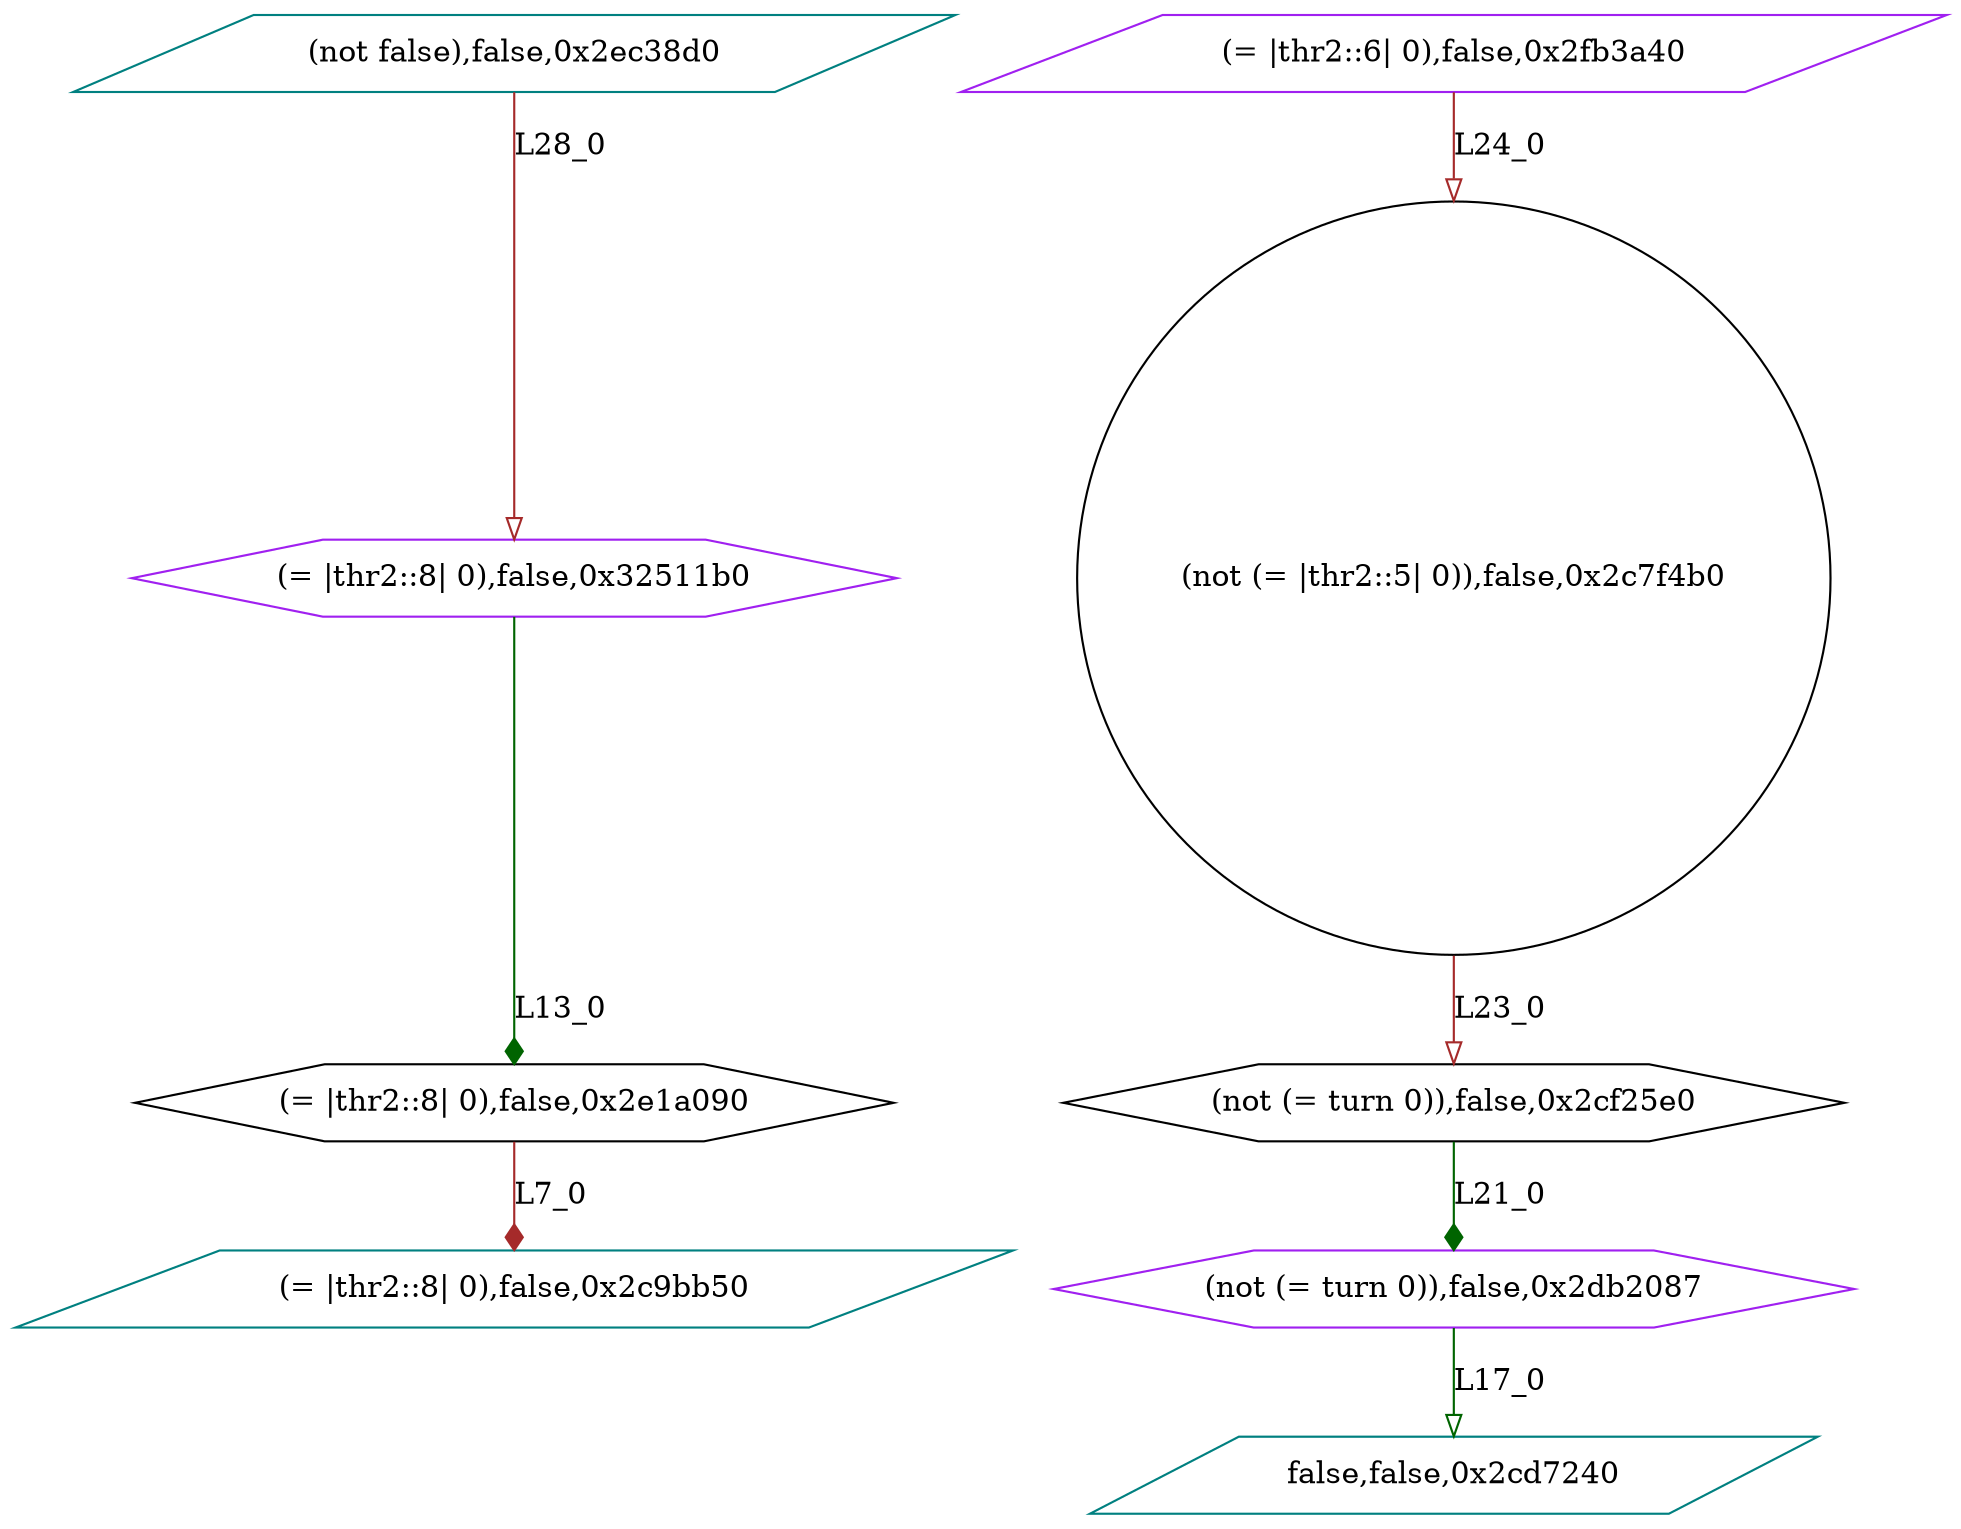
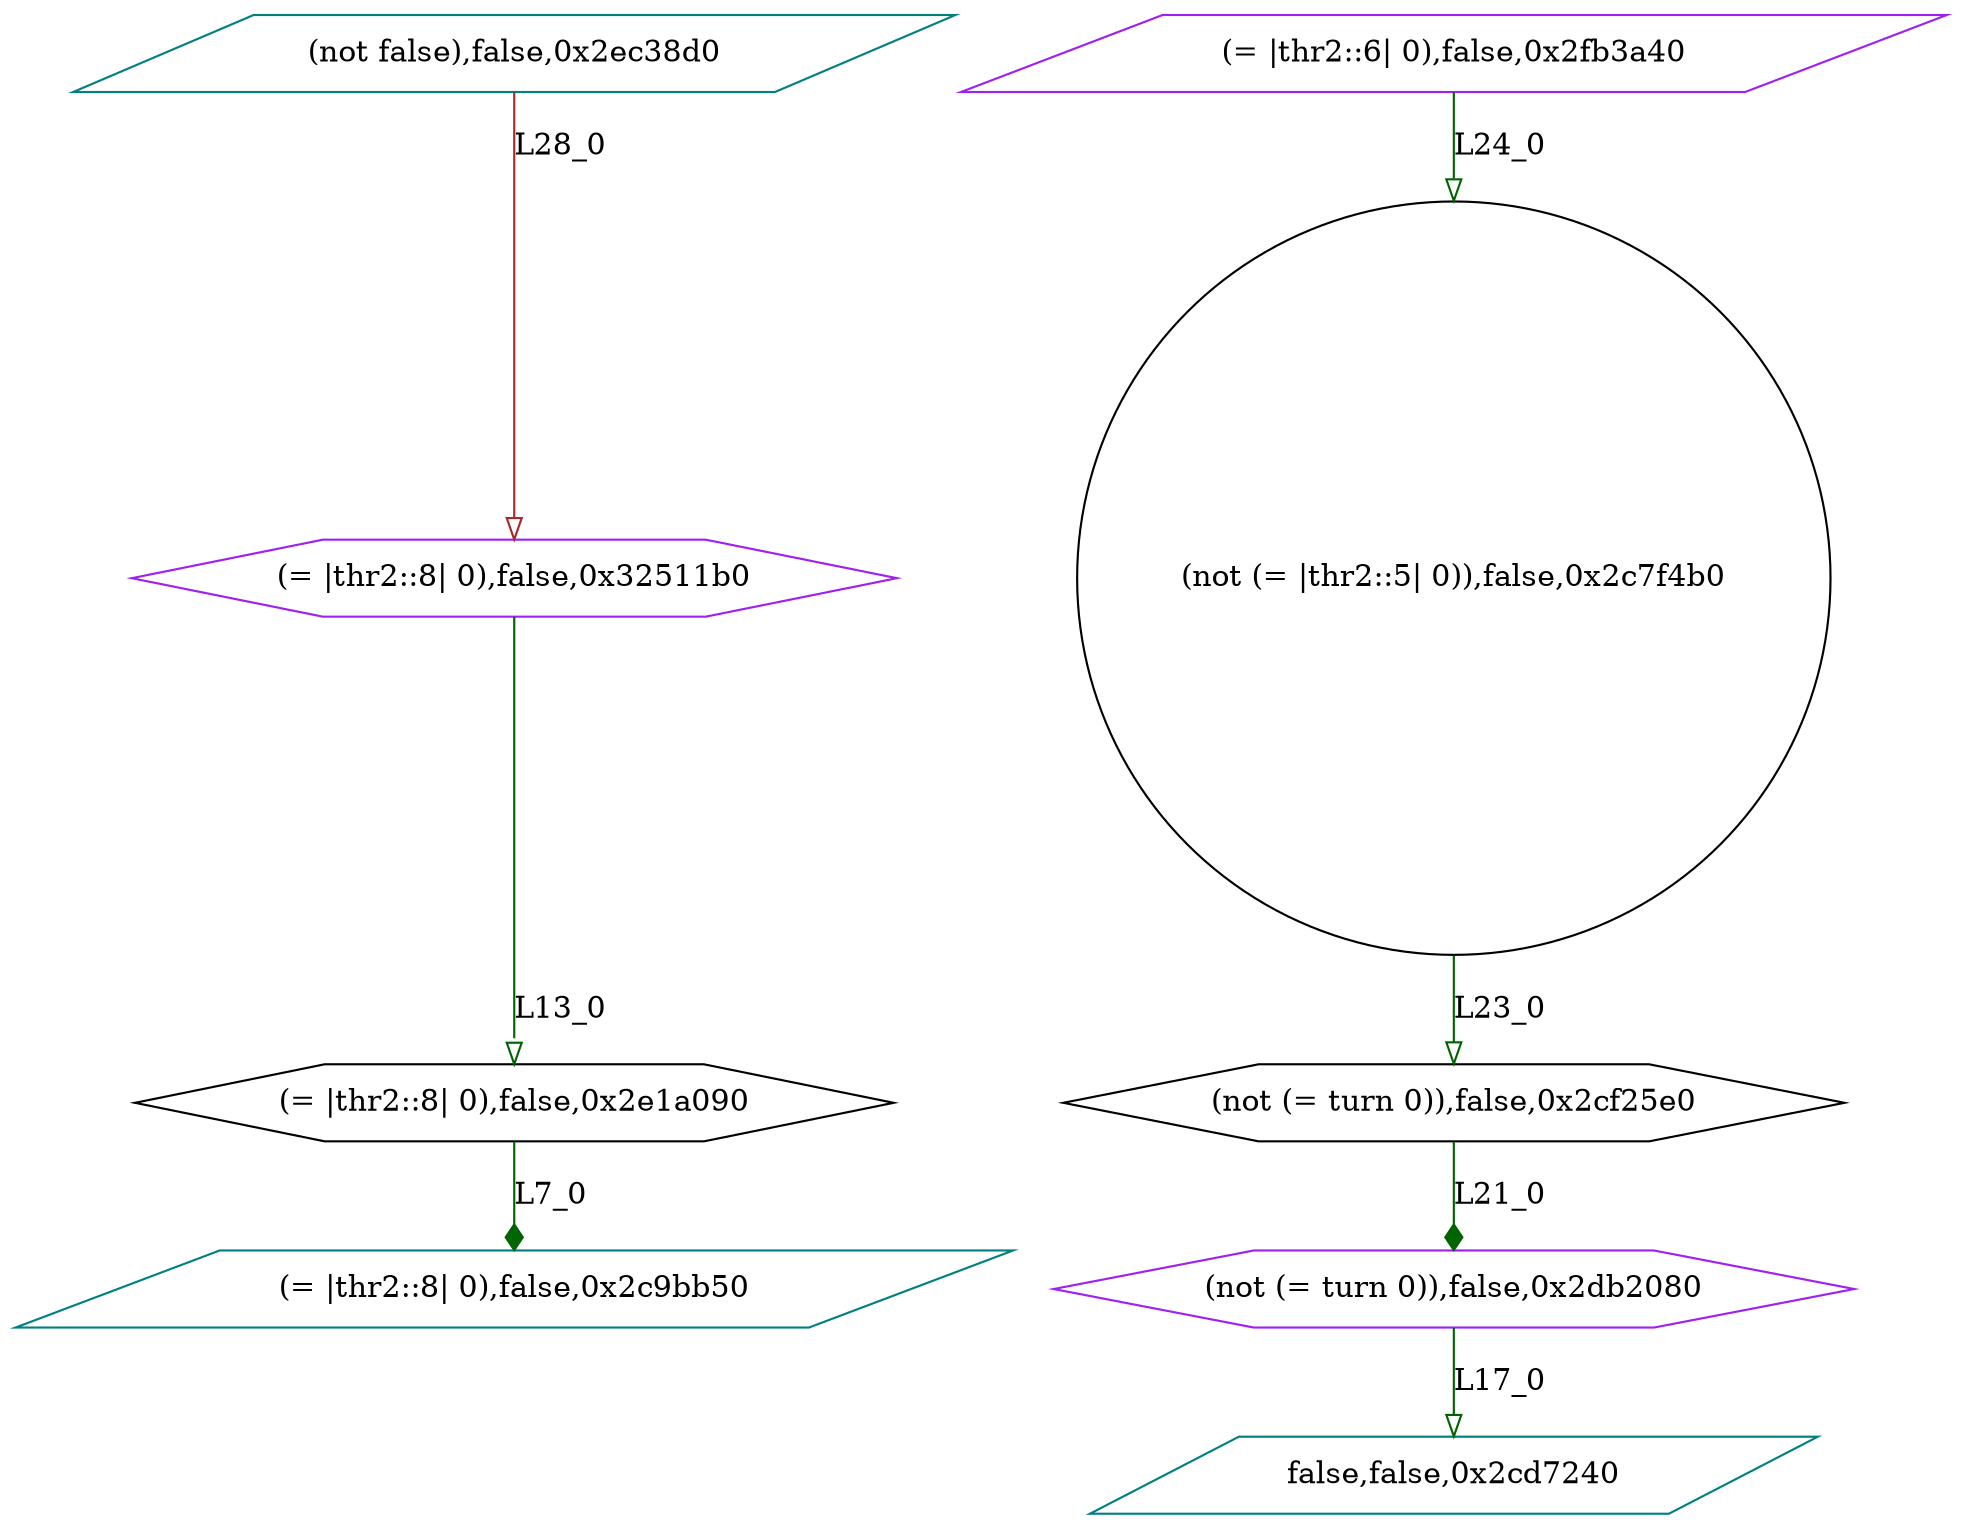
edge "(= |thr2::6| 0),false,0x2fb3a40" -> "(not (= |thr2::5| 0)),false,0x2c7f4b0": color brown -> darkgreen
edge "(= |thr2::8| 0),false,0x32511b0" -> "(= |thr2::8| 0),false,0x2e1a090": arrowhead diamond -> onormal
edge "(not (= |thr2::5| 0)),false,0x2c7f4b0" -> "(not (= turn 0)),false,0x2cf25e0": color brown -> darkgreen
edge "(= |thr2::8| 0),false,0x2e1a090" -> "(= |thr2::8| 0),false,0x2c9bb50": color brown -> darkgreen
node "(not (= turn 0)),false,0x2db2087": label "(not (= turn 0)),false,0x2db2087" -> "(not (= turn 0)),false,0x2db2080"
